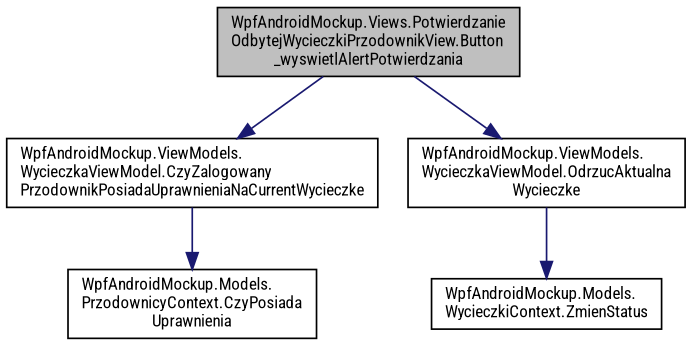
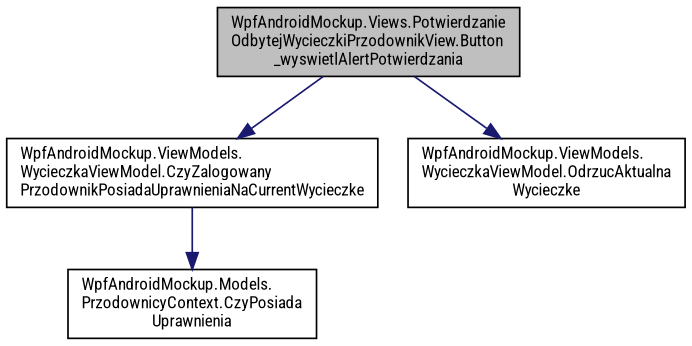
node "WpfAndroidMockup.Models. WycieczkiContext.ZmienStatus": removed
